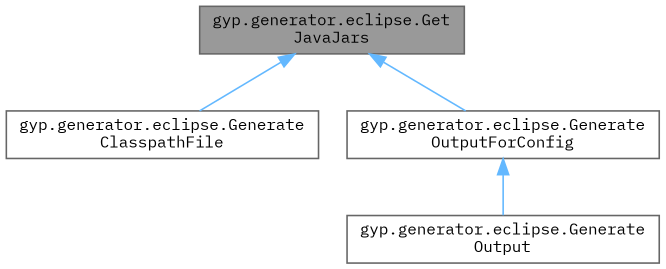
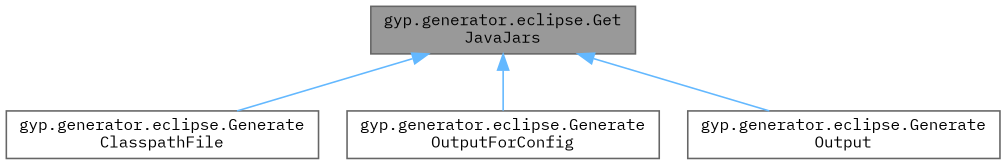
edge "gyp.generator.eclipse.Generate Output" -> "gyp.generator.eclipse.Generate OutputForConfig": now "gyp.generator.eclipse.Generate Output" -> "gyp.generator.eclipse.Get JavaJars"
